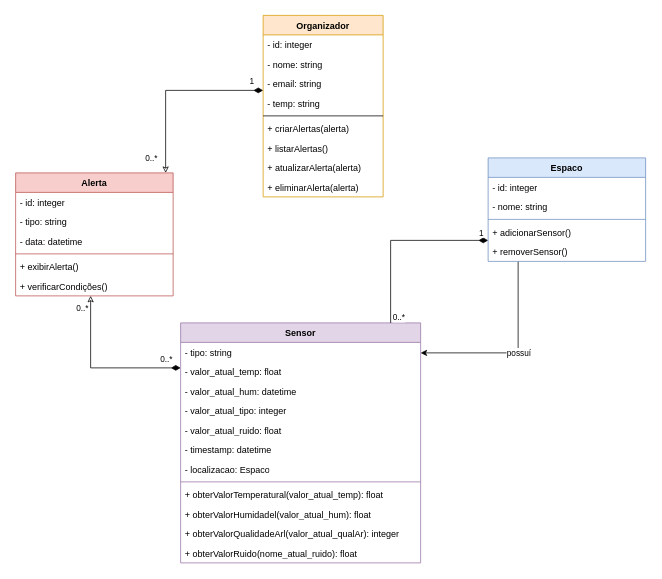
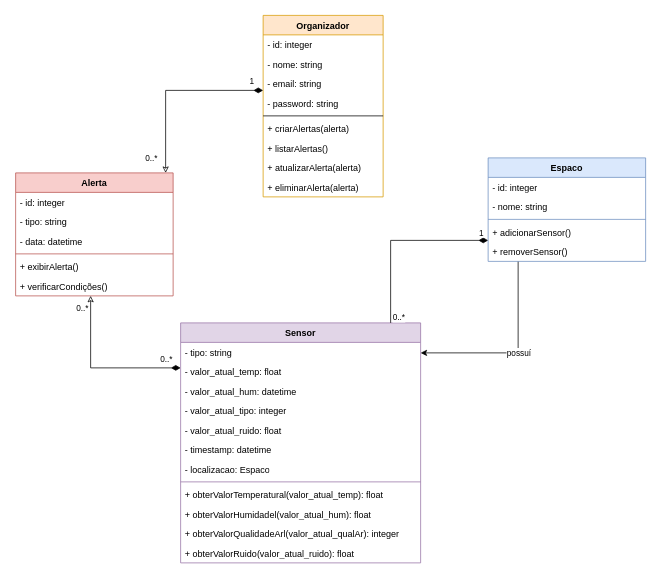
node "- temp: string": label "- temp: string" -> "- password: string"
node "+ obterValorRuido(nome_atual_ruido): float": label "+ obterValorRuido(nome_atual_ruido): float" -> "+ obterValorRuido(valor_atual_ruido): float"
